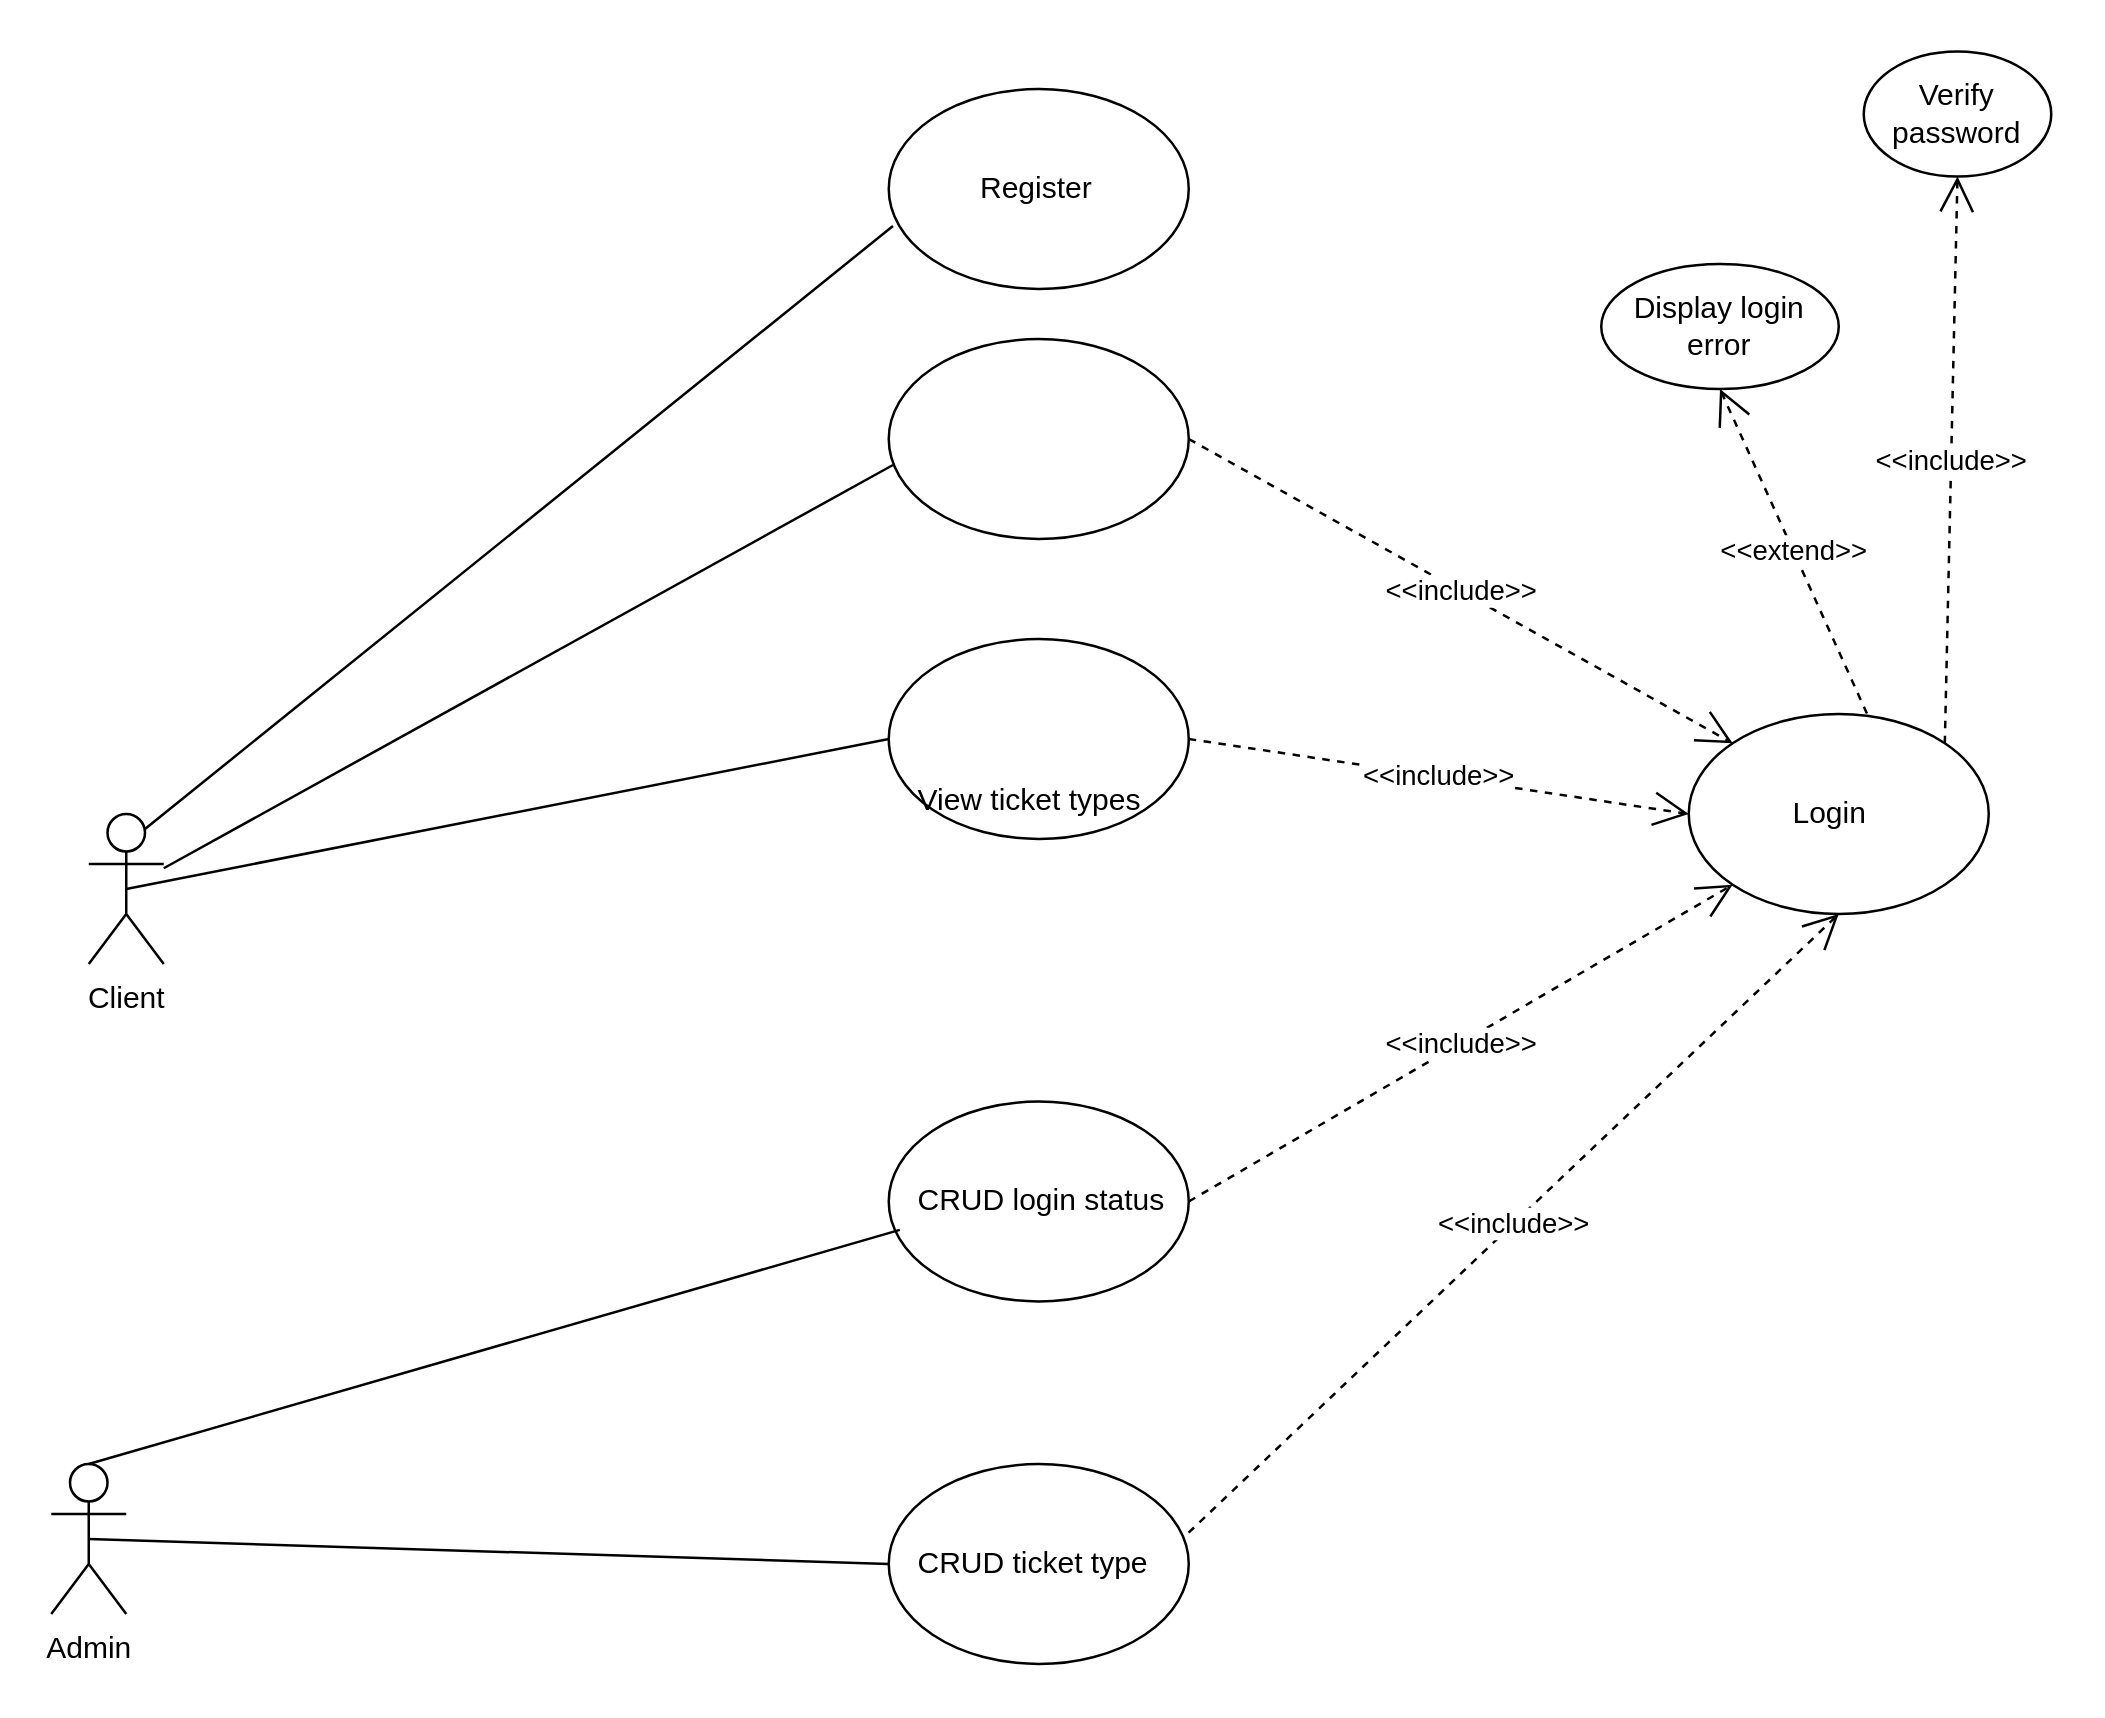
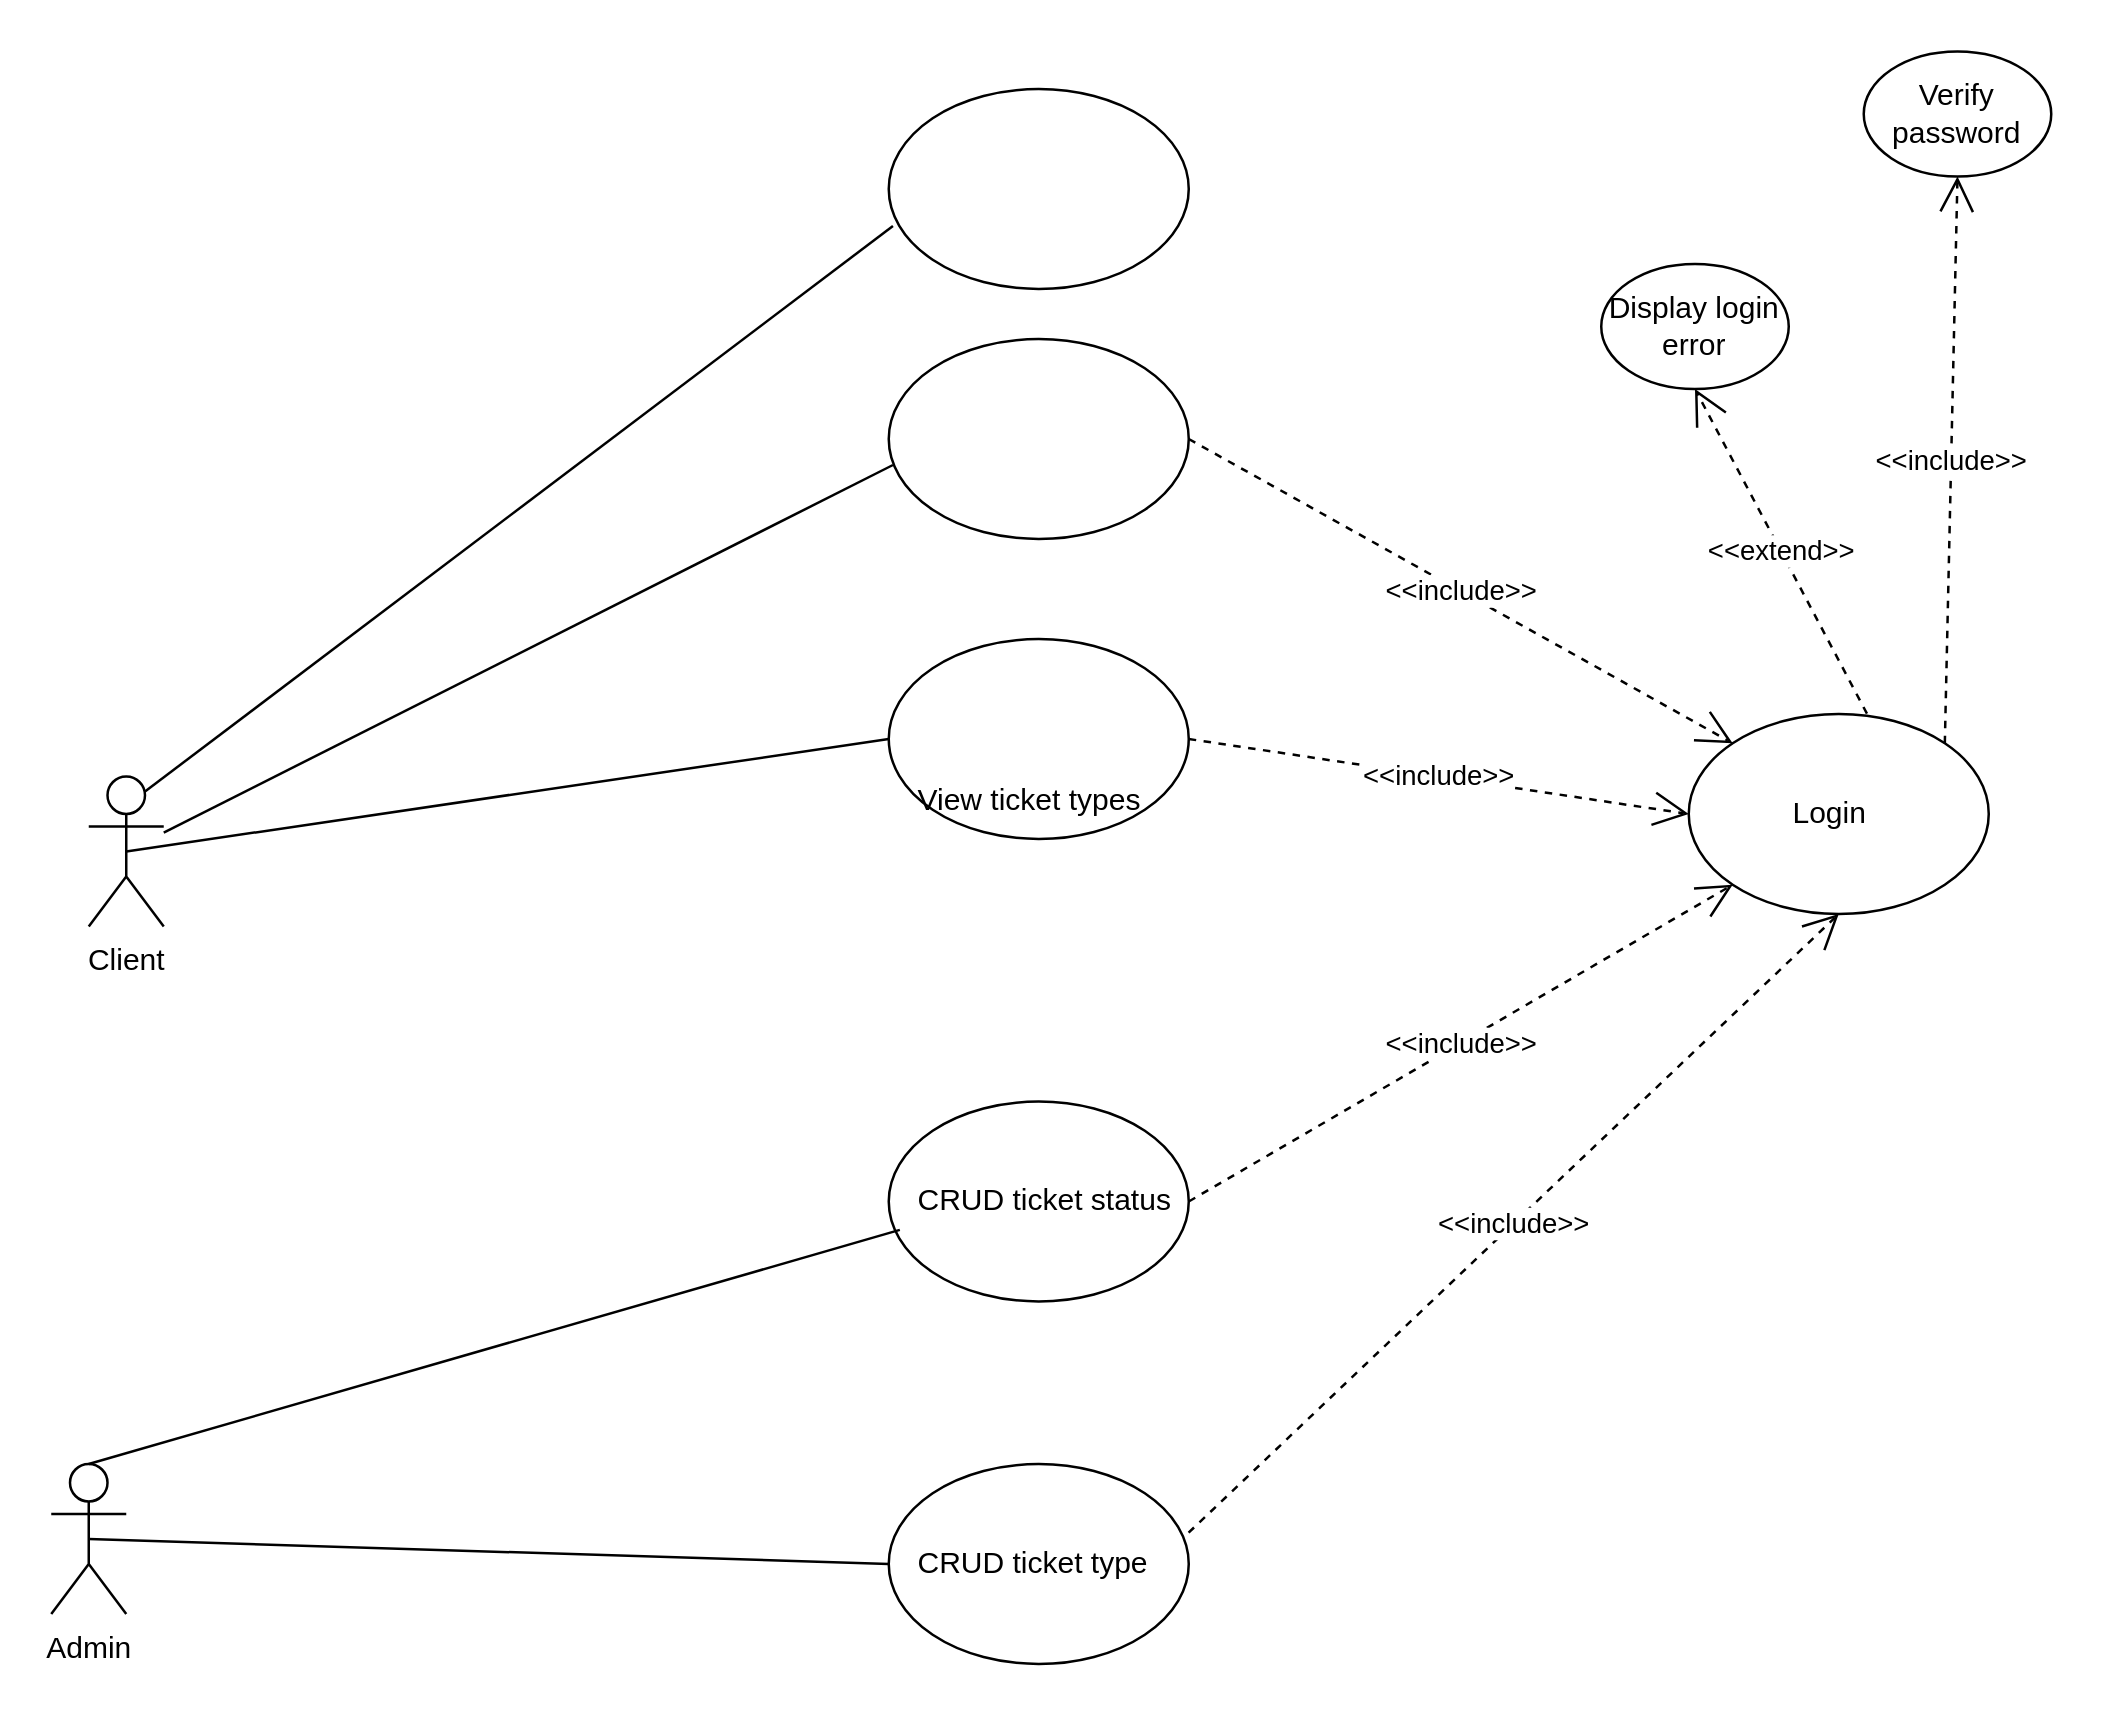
node "Register": removed
node "Display login error": size 238x125 -> 188x125
node "Client": moved (126, 889) -> (126, 851)
node "CRUD login status": label "CRUD login status" -> "CRUD ticket status"
